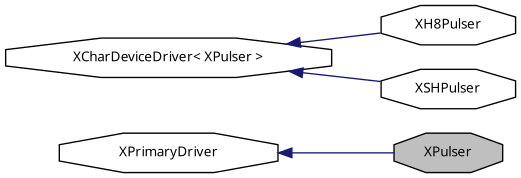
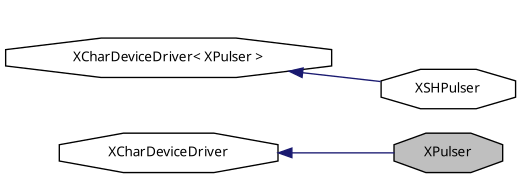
node "XH8Pulser": removed
node "XPrimaryDriver": label "XPrimaryDriver" -> "XCharDeviceDriver"
